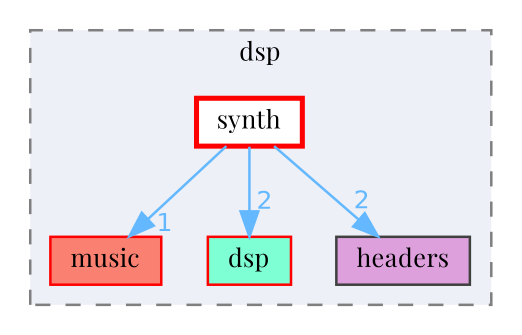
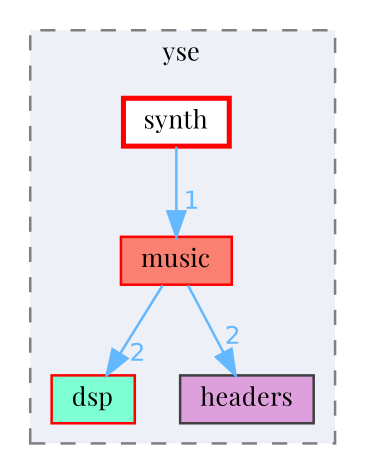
cluster "dsp": label "dsp" -> "yse"
edge "synth" -> "dsp": now "music" -> "dsp"
edge "synth" -> "headers": now "music" -> "headers"
